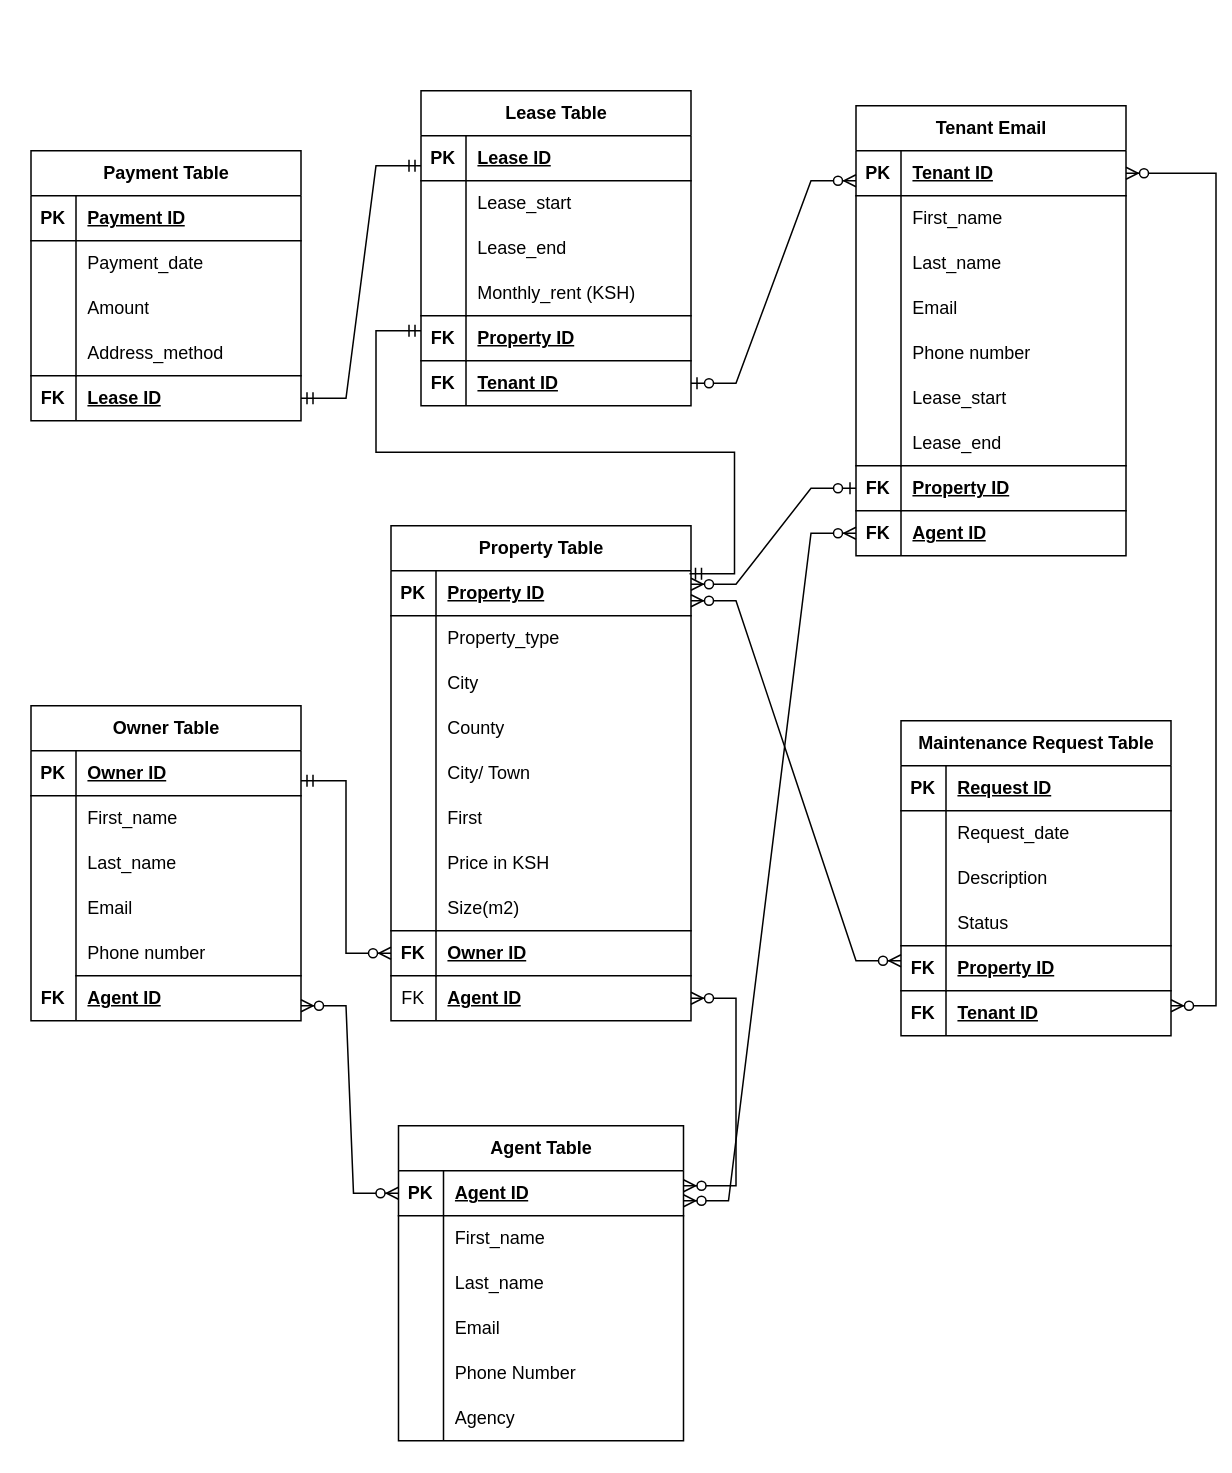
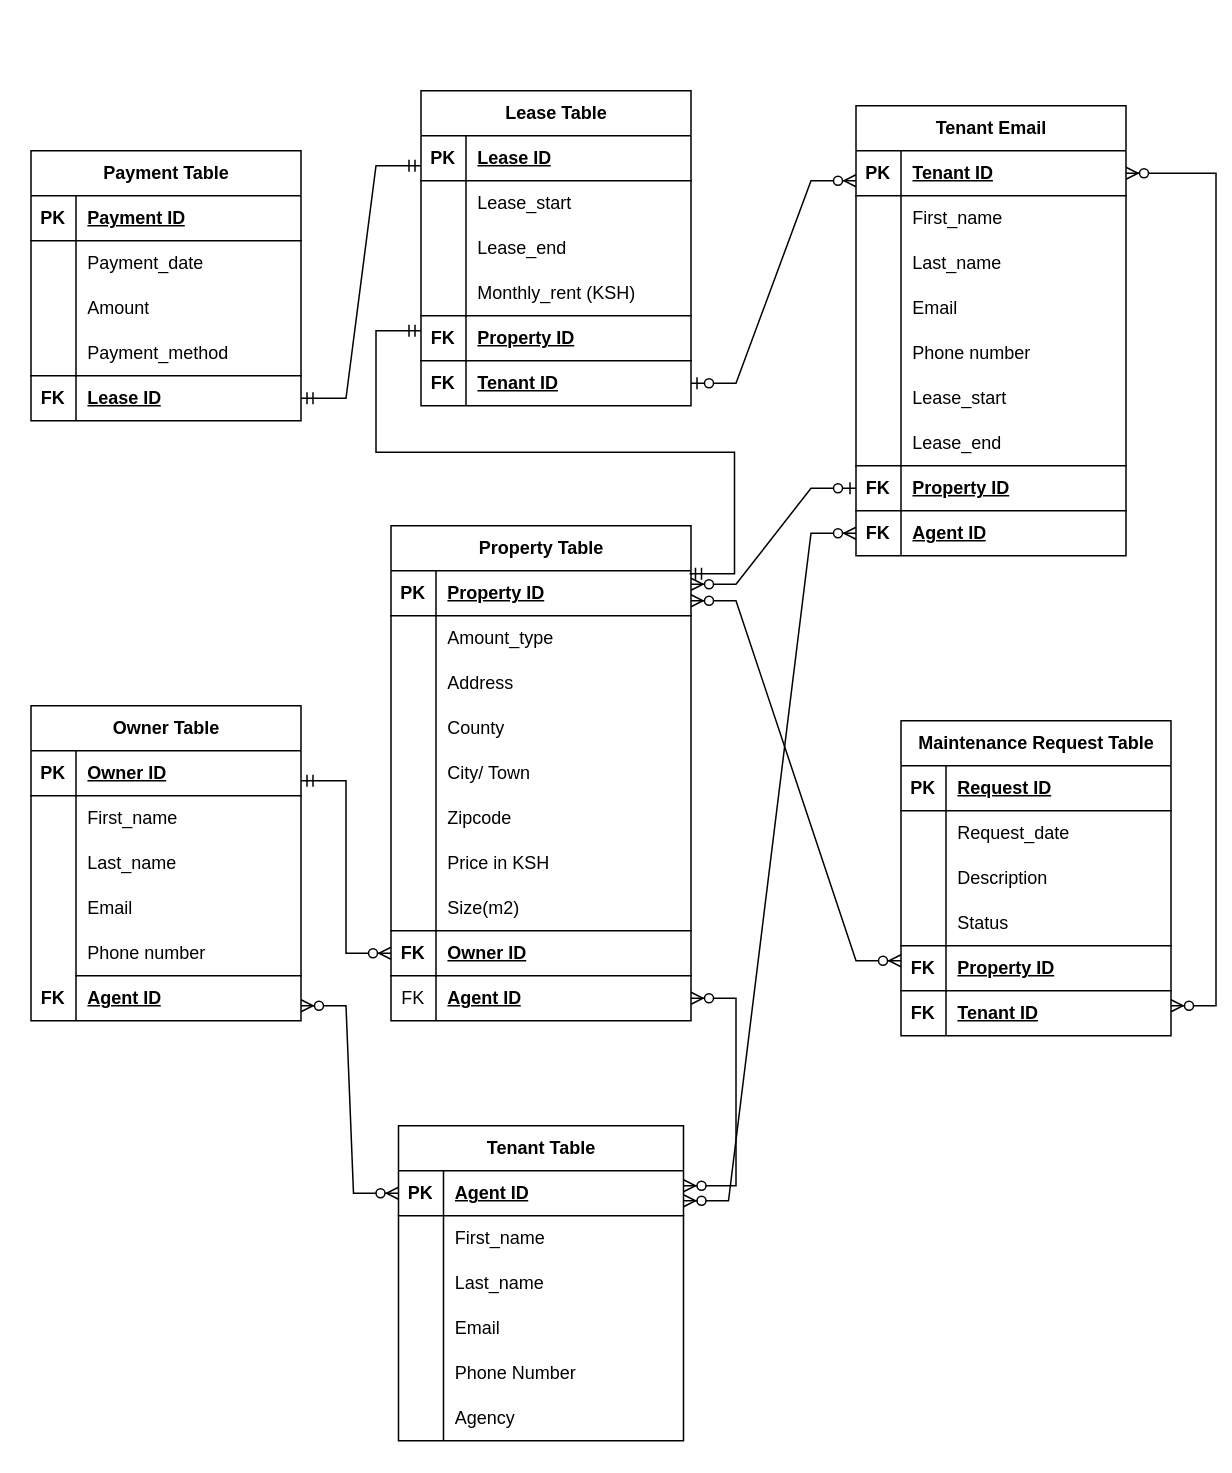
node "Address_method": label "Address_method" -> "Payment_method"
node "Property_type": label "Property_type" -> "Amount_type"
node "City": label "City" -> "Address"
node "First": label "First" -> "Zipcode"
node "Agent Table": label "Agent Table" -> "Tenant Table"
